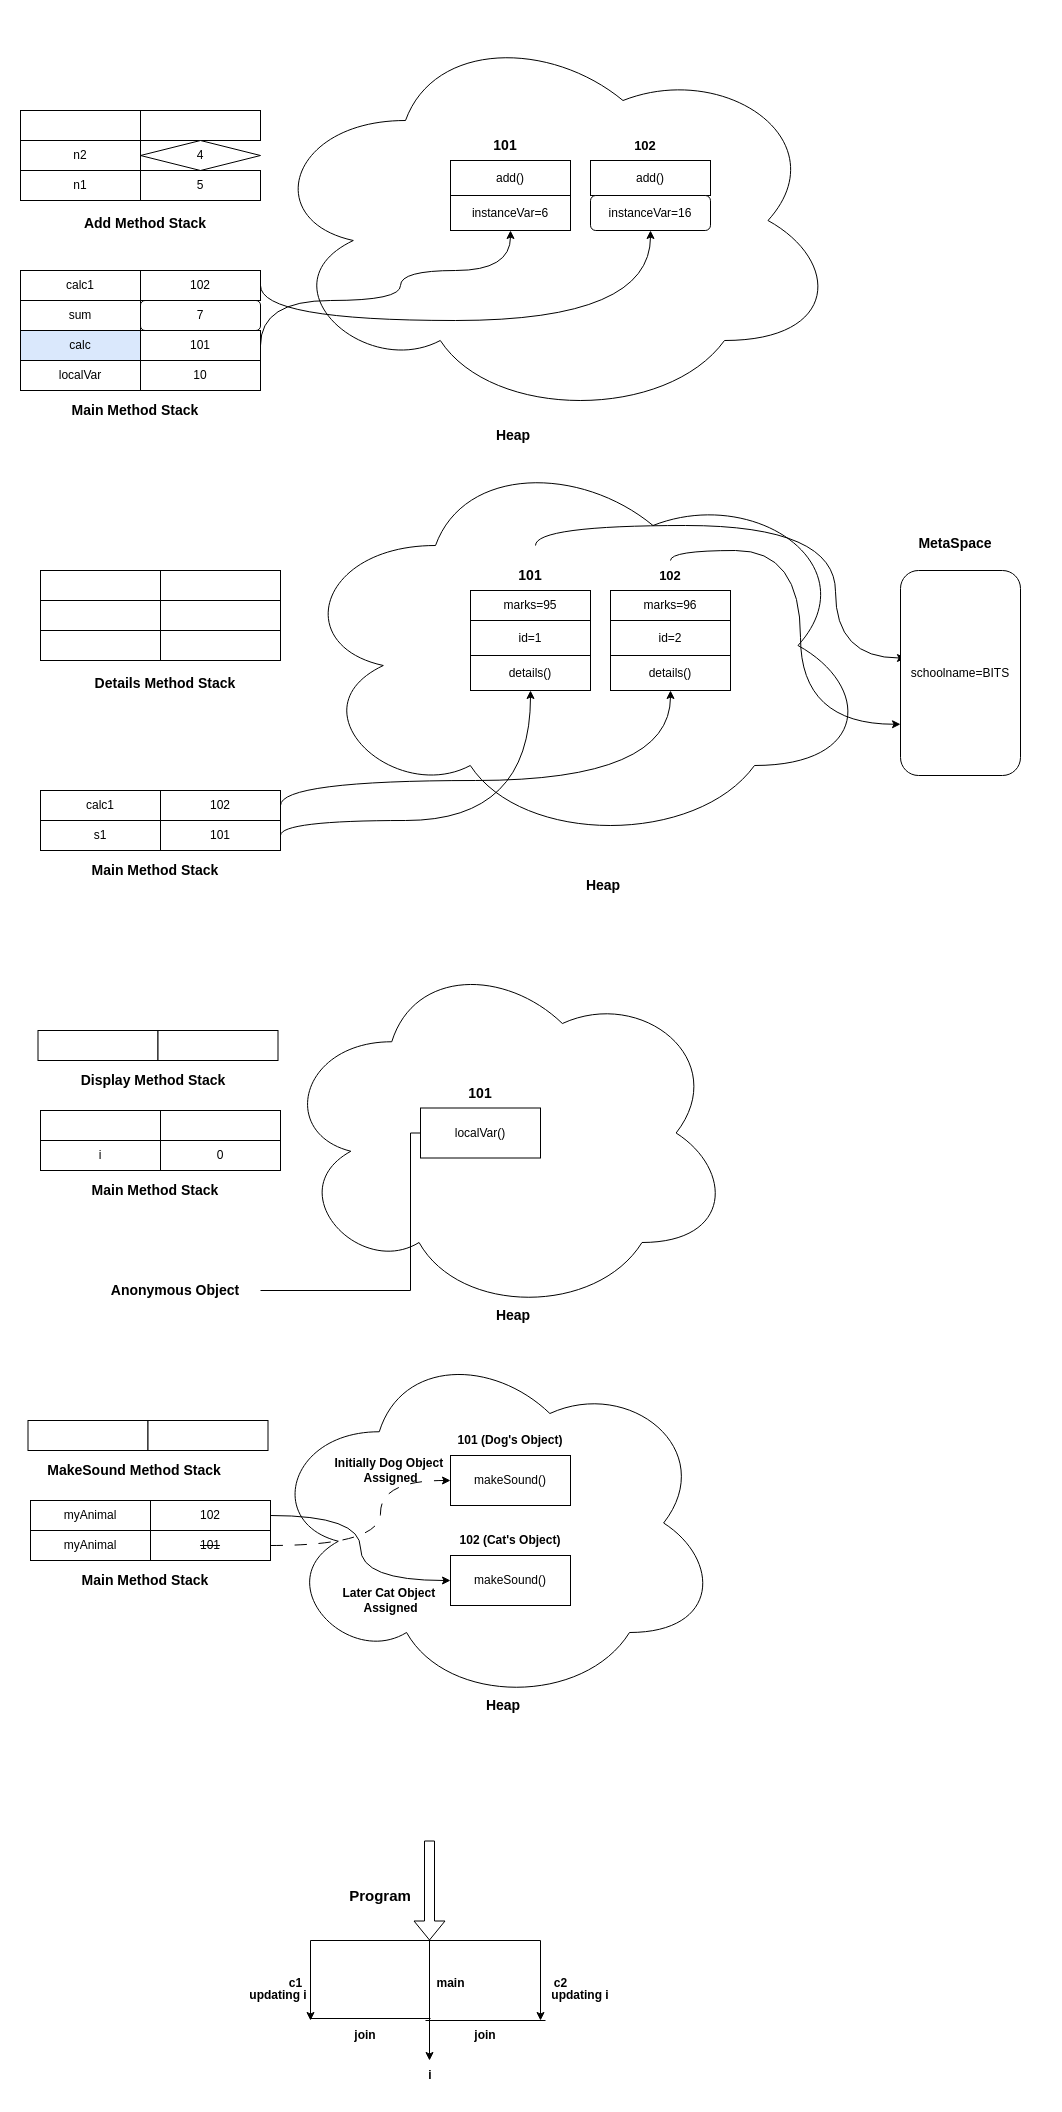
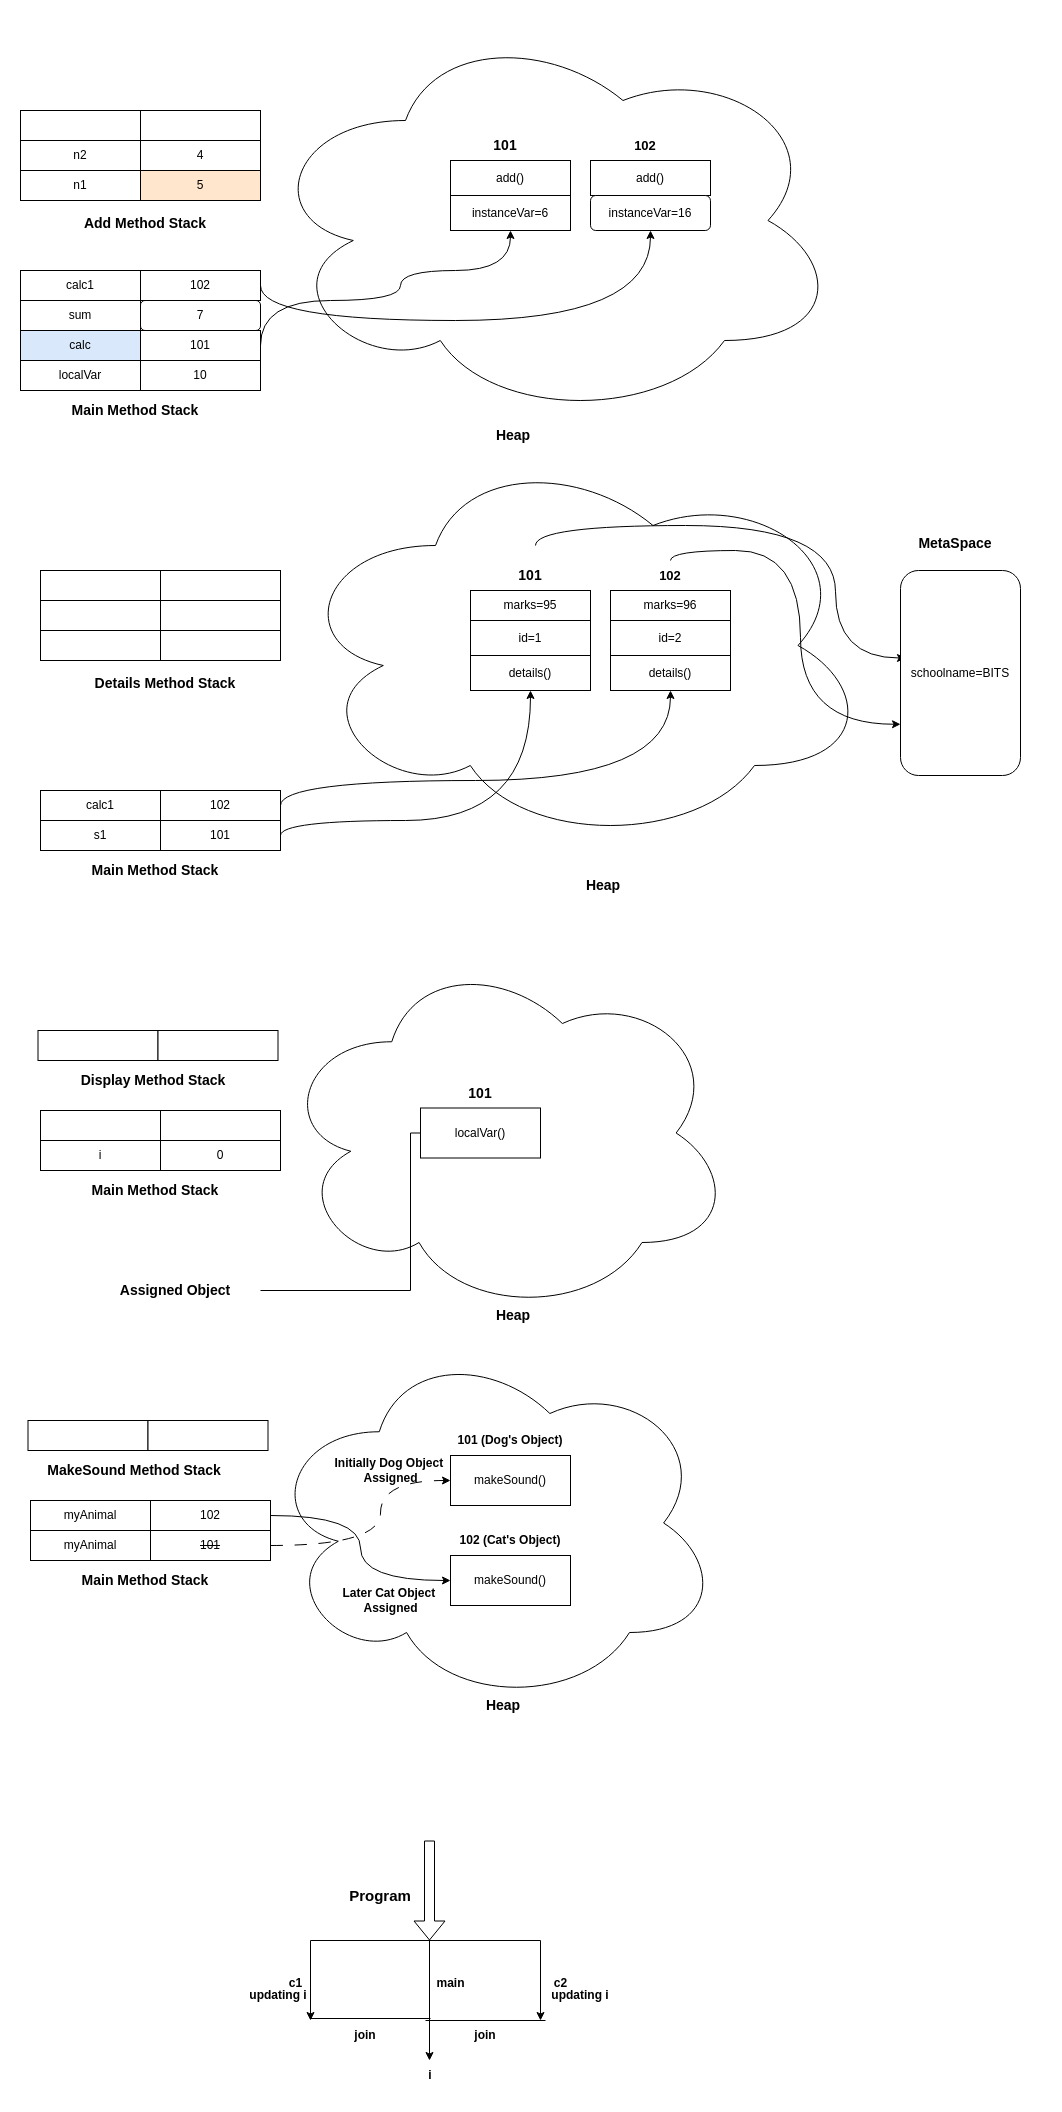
node "4": shape diamond -> rectangle
node "5": fillcolor #ffffff -> #ffe6cc
node "Anonymous Object": label "Anonymous Object" -> "Assigned Object"
